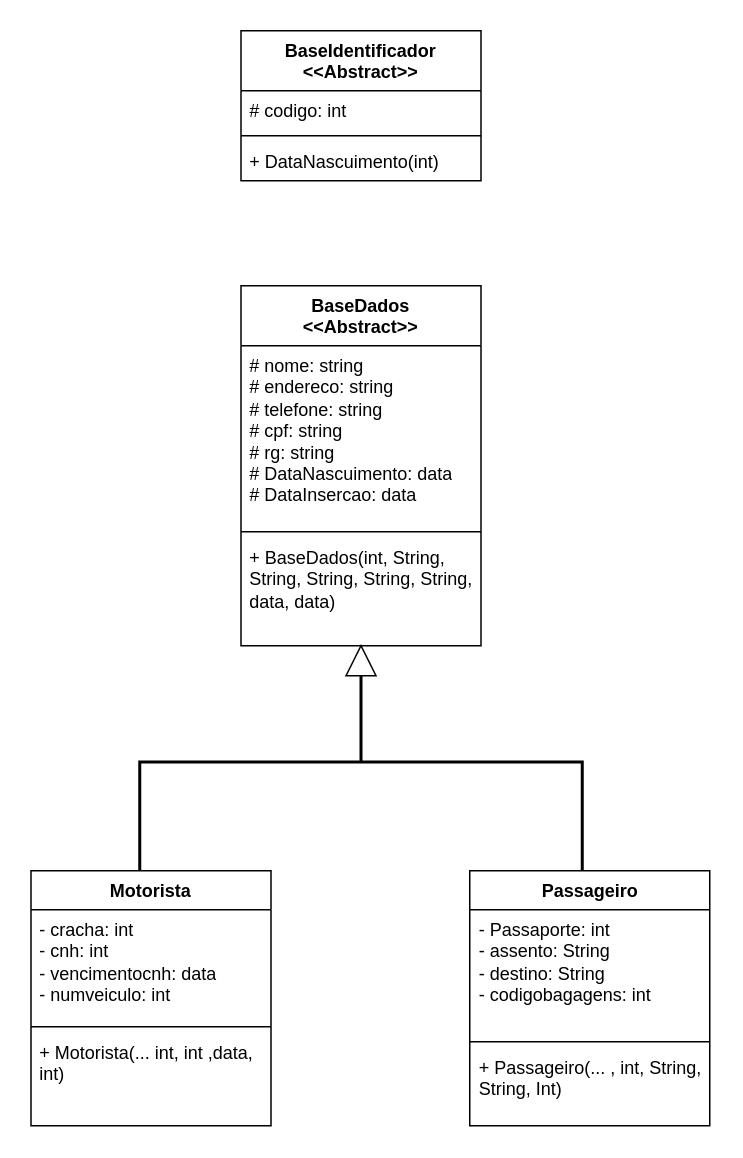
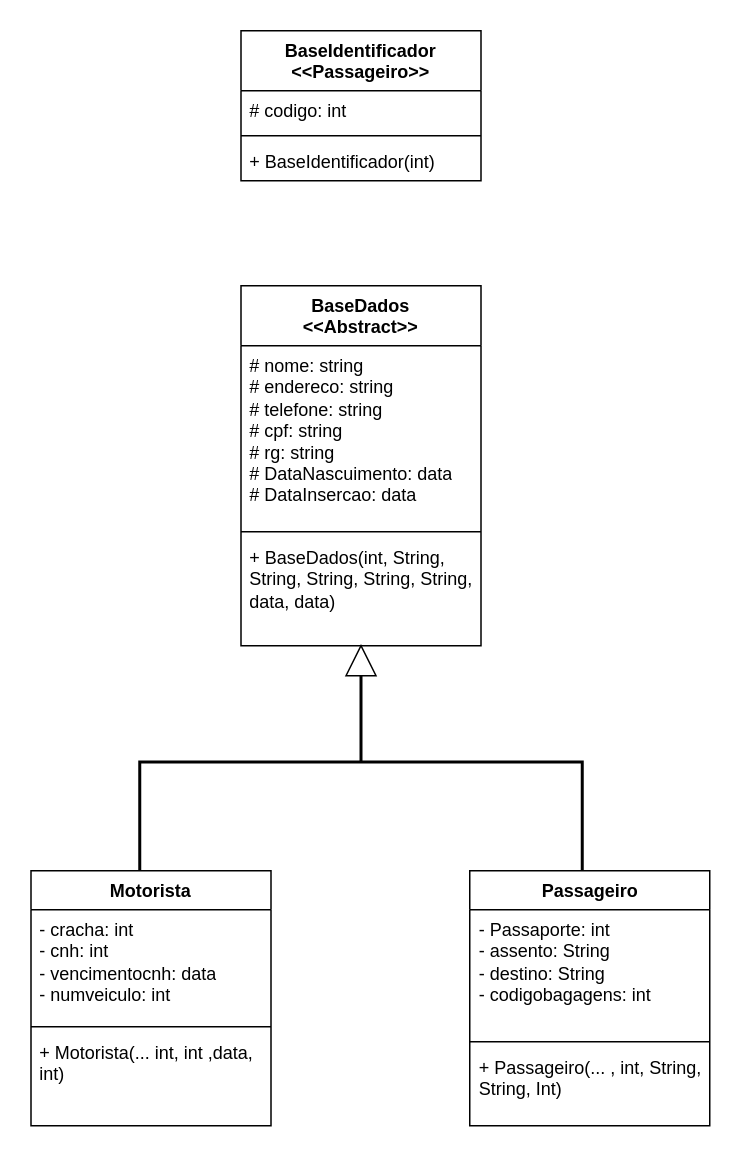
node "BaseIdentificador <<Abstract>>": label "BaseIdentificador <<Abstract>>" -> "BaseIdentificador <<Passageiro>>"
node "+ DataNascuimento(int)": label "+ DataNascuimento(int)" -> "+ BaseIdentificador(int)"
